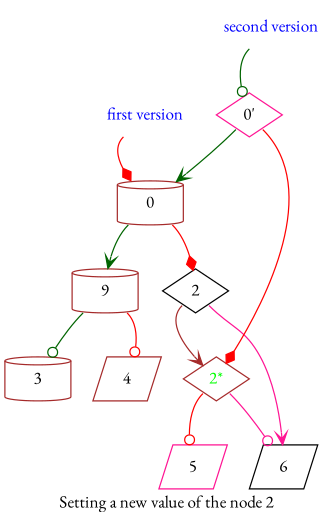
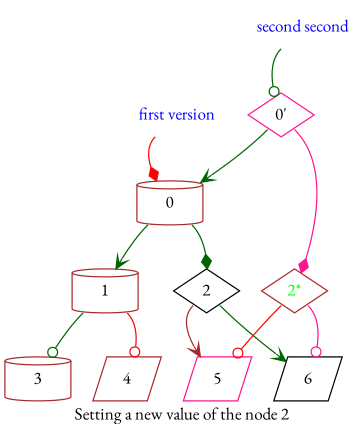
node "second version": label "second version" -> "second second"
edge "0" -> "2": color red -> darkgreen
edge "0'" -> "2*": color red -> deeppink
node "9": label "9" -> "1"
edge "2" -> "2*": now "2" -> "5"
edge "2" -> "6": color deeppink -> darkgreen
